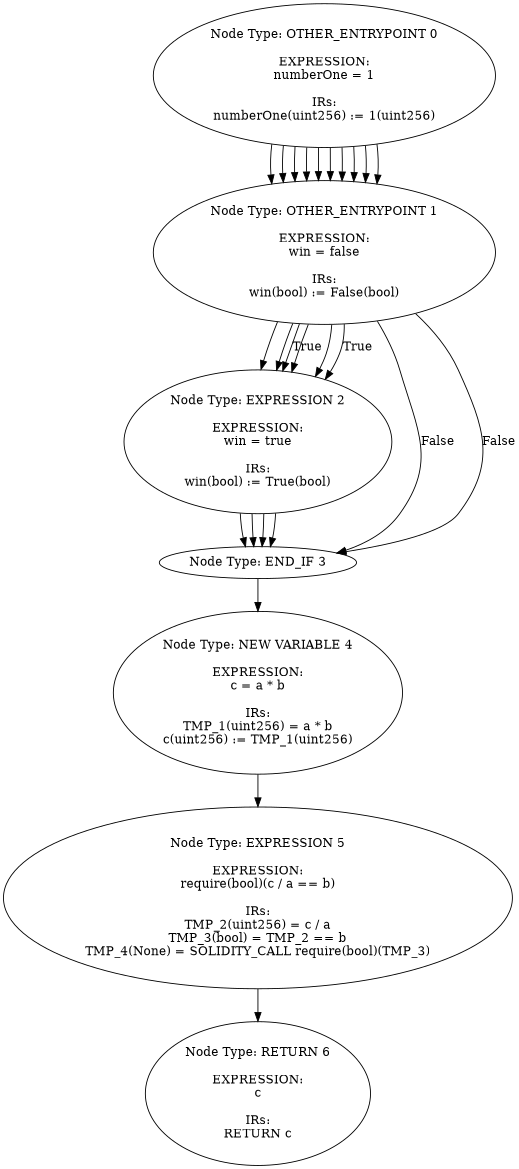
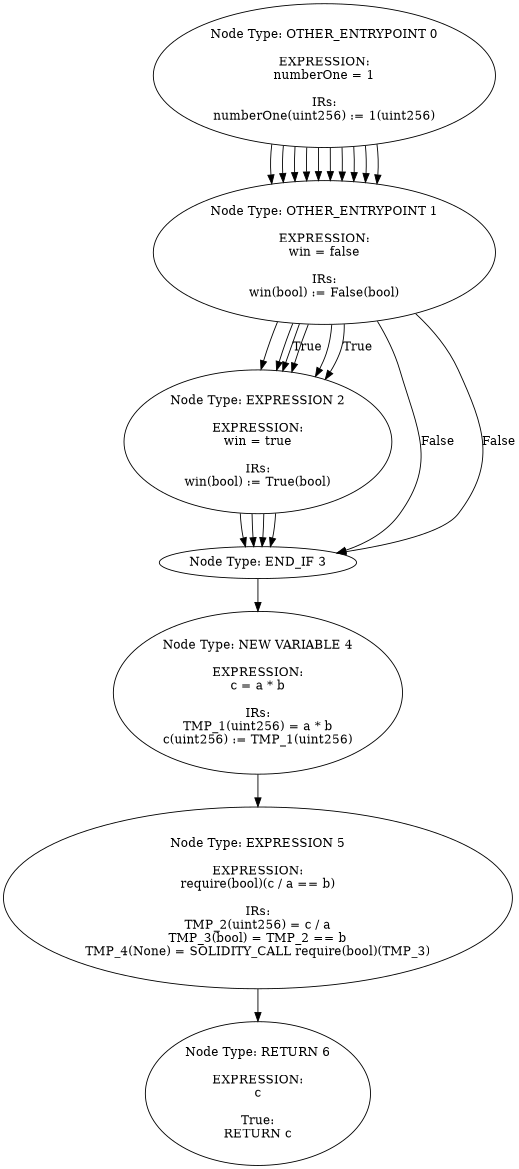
node "Node Type: RETURN 6 EXPRESSION: c IRs: RETURN c": label "Node Type: RETURN 6 EXPRESSION: c IRs: RETURN c" -> "Node Type: RETURN 6 EXPRESSION: c True: RETURN c"
